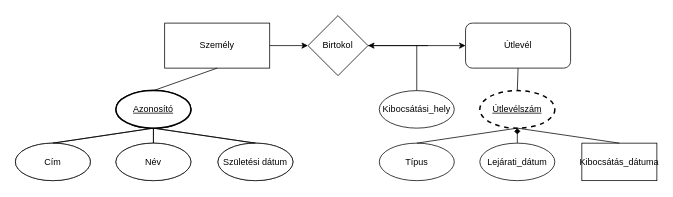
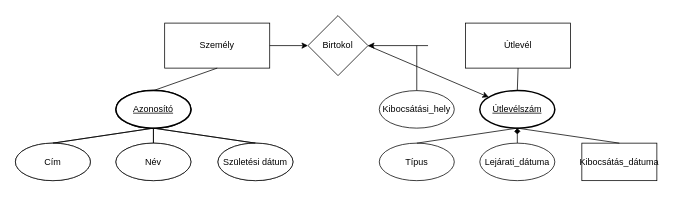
edge "Birtokol" -> "Útlevél": now "Birtokol" -> "Útlevélszám"
node "Útlevél": shape rounded rectangle -> rectangle
node "Útlevélszám": style dashed -> solid
node "Lejárati_dátum": label "Lejárati_dátum" -> "Lejárati_dátuma"
